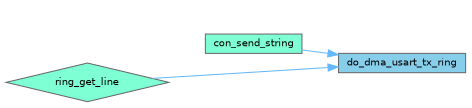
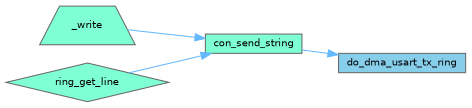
node "_write": added
edge "ring_get_line" -> "do_dma_usart_tx_ring": now "ring_get_line" -> "con_send_string"
